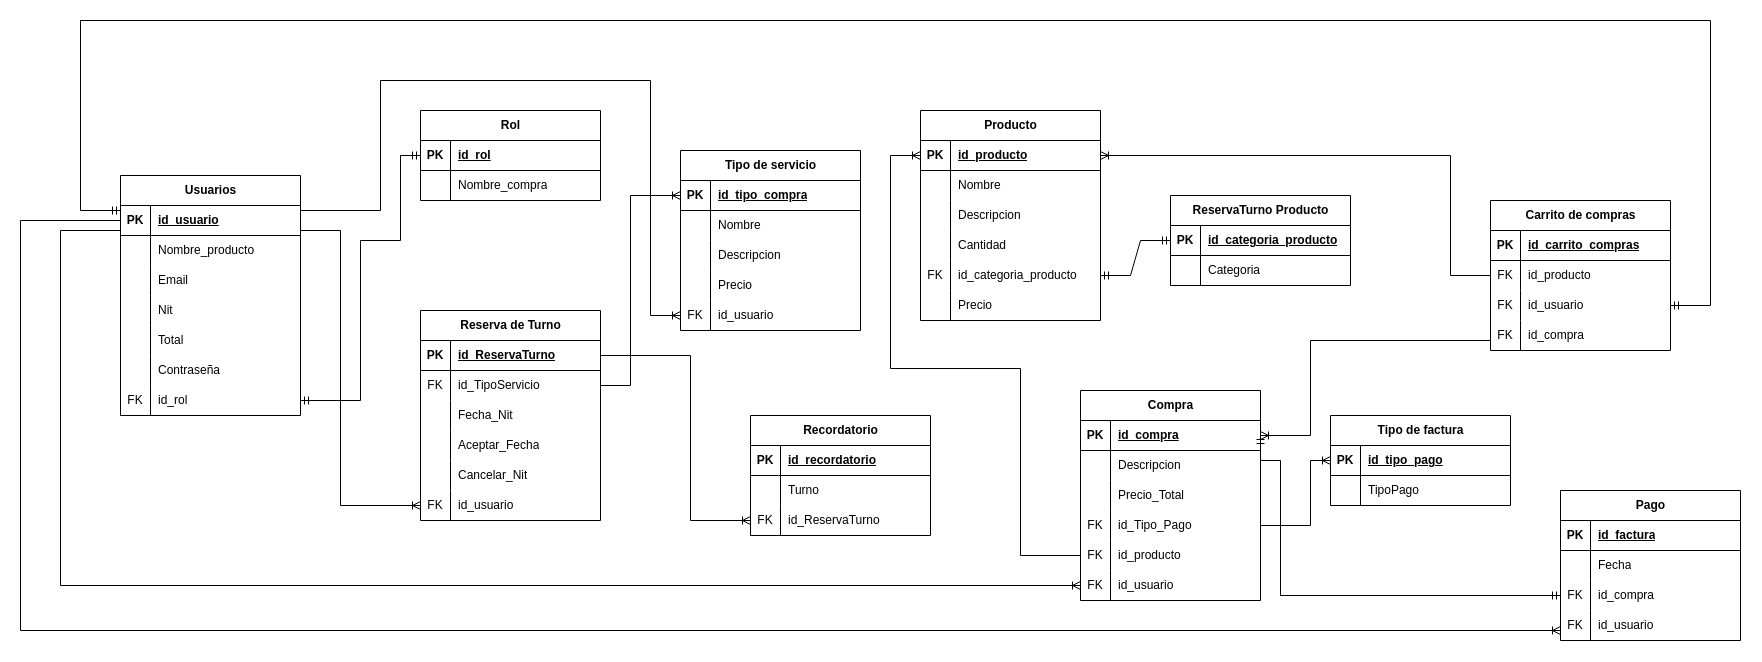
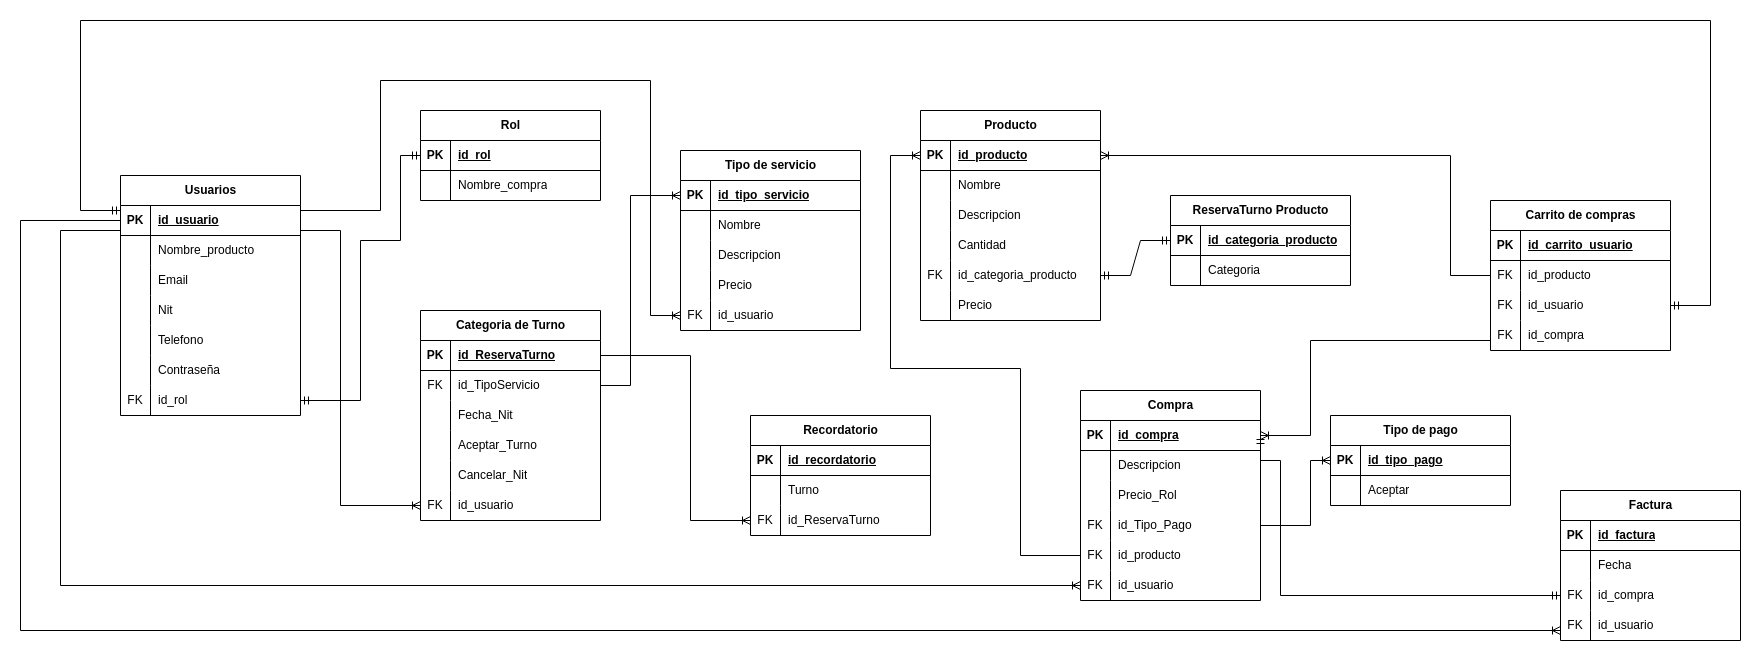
node "id_tipo_compra": label "id_tipo_compra" -> "id_tipo_servicio"
node "id_carrito_compras": label "id_carrito_compras" -> "id_carrito_usuario"
node "Reserva de Turno": label "Reserva de Turno" -> "Categoria de Turno"
node "Total": label "Total" -> "Telefono"
node "Tipo de factura": label "Tipo de factura" -> "Tipo de pago"
node "Aceptar_Fecha": label "Aceptar_Fecha" -> "Aceptar_Turno"
node "TipoPago": label "TipoPago" -> "Aceptar"
node "Precio_Total": label "Precio_Total" -> "Precio_Rol"
node "Pago": label "Pago" -> "Factura"
